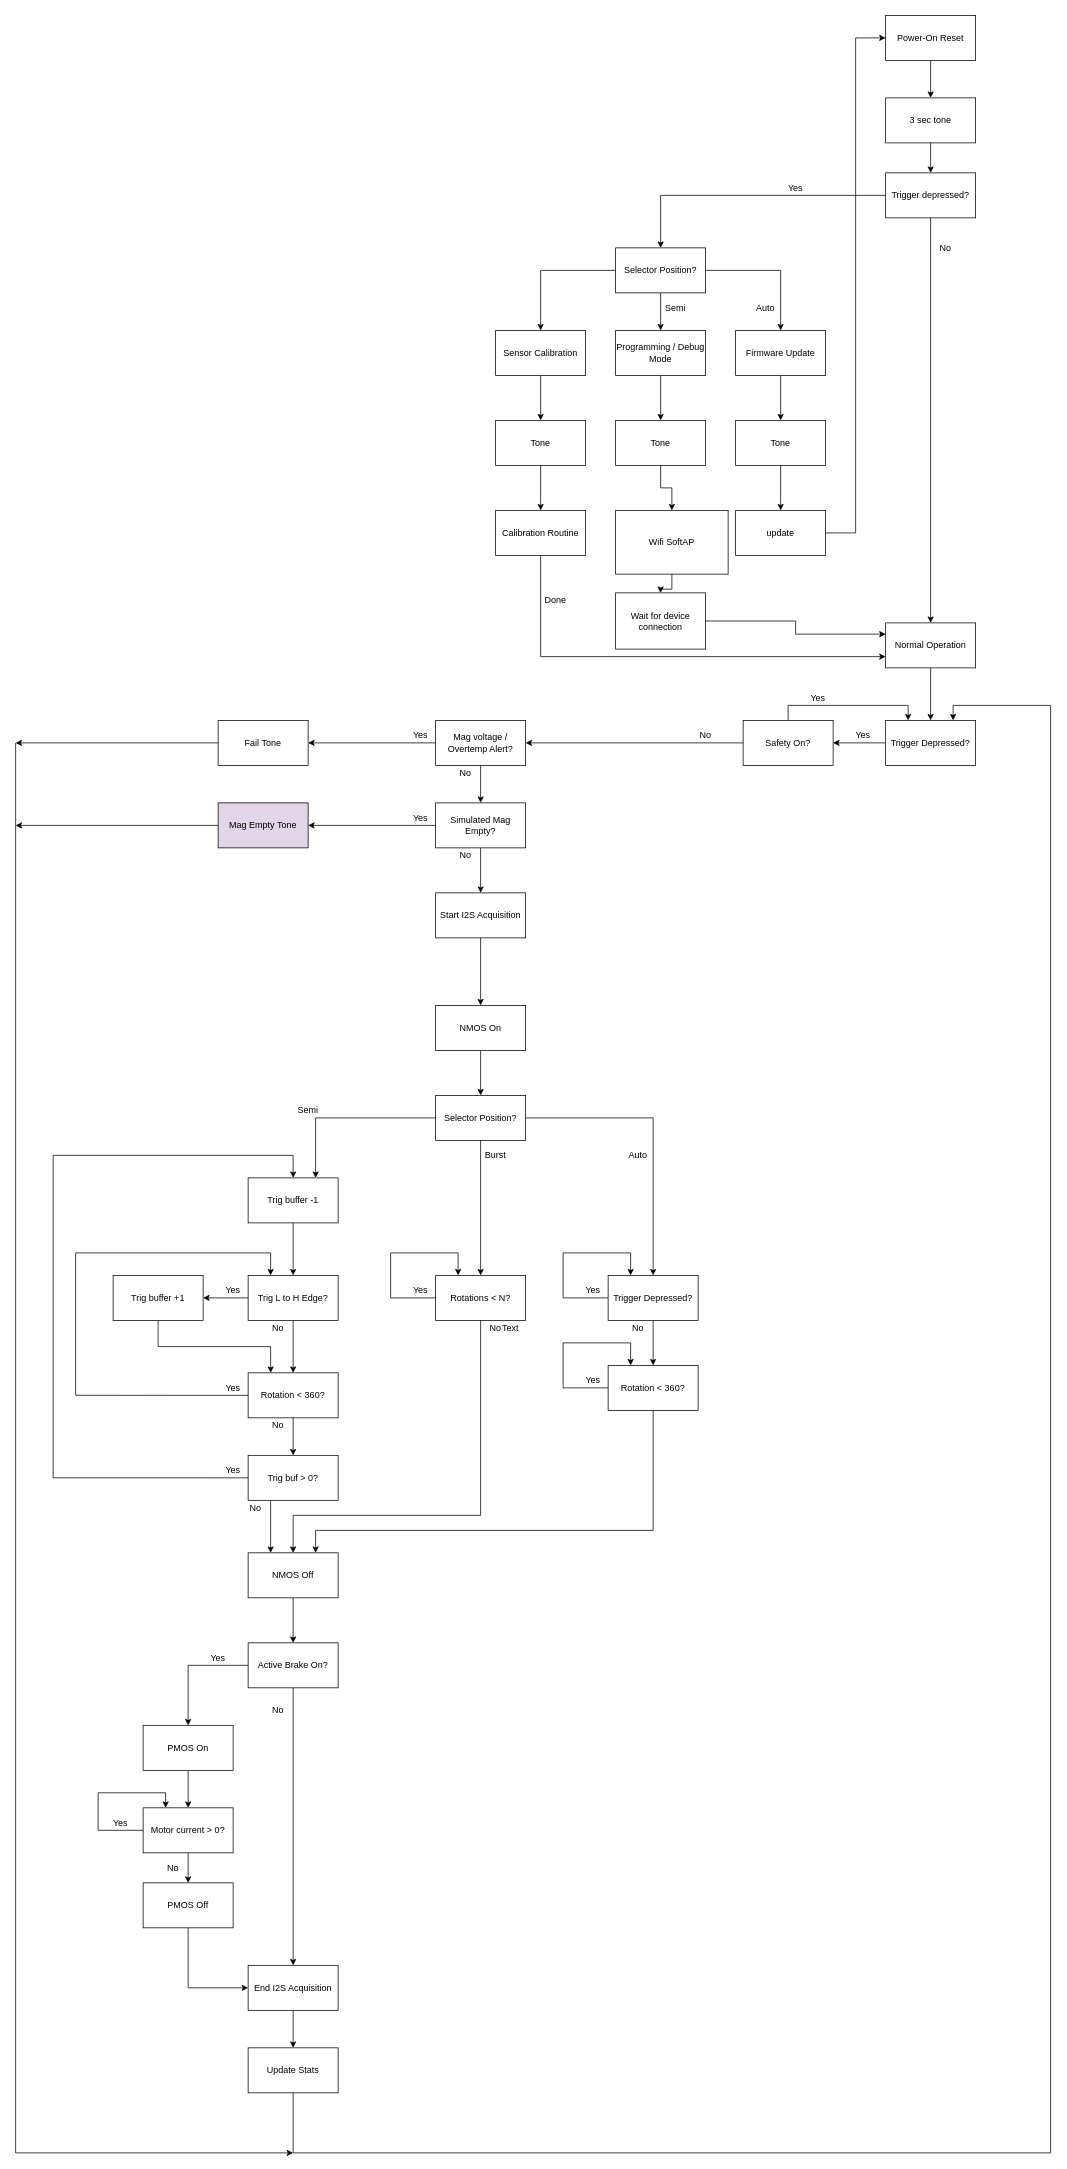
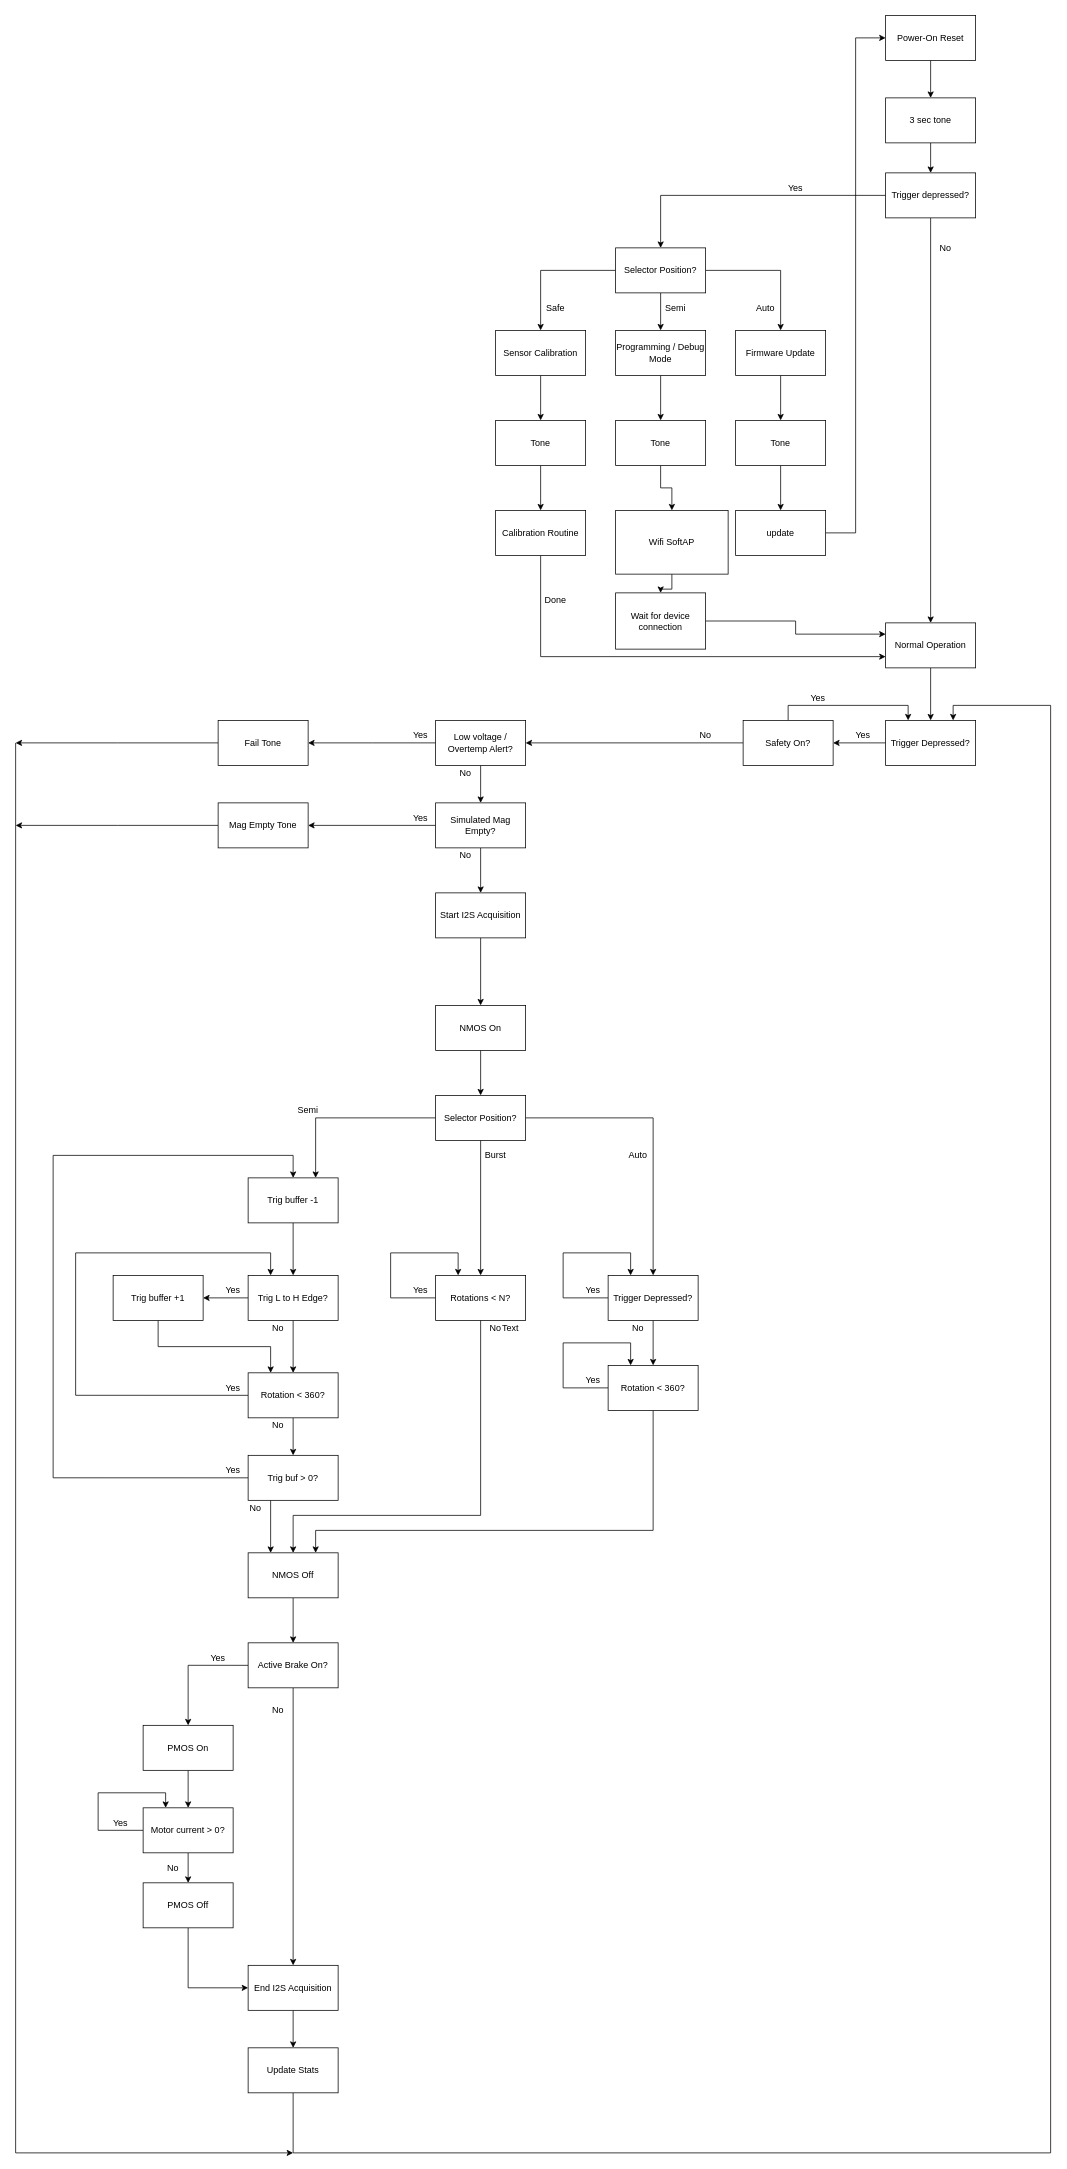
node "Safe": added
node "Mag voltage / Overtemp Alert?": label "Mag voltage / Overtemp Alert?" -> "Low voltage / Overtemp Alert?"
node "Mag Empty Tone": fillcolor #e1d5e7 -> #ffffff
